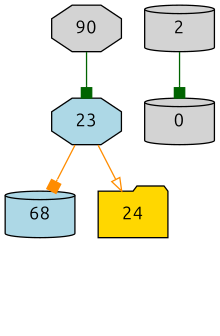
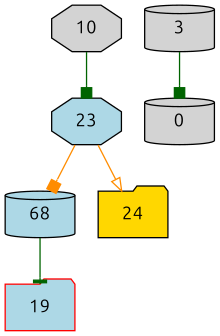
node "90": label "90" -> "10"
node "2": label "2" -> "3"
node "19": added
